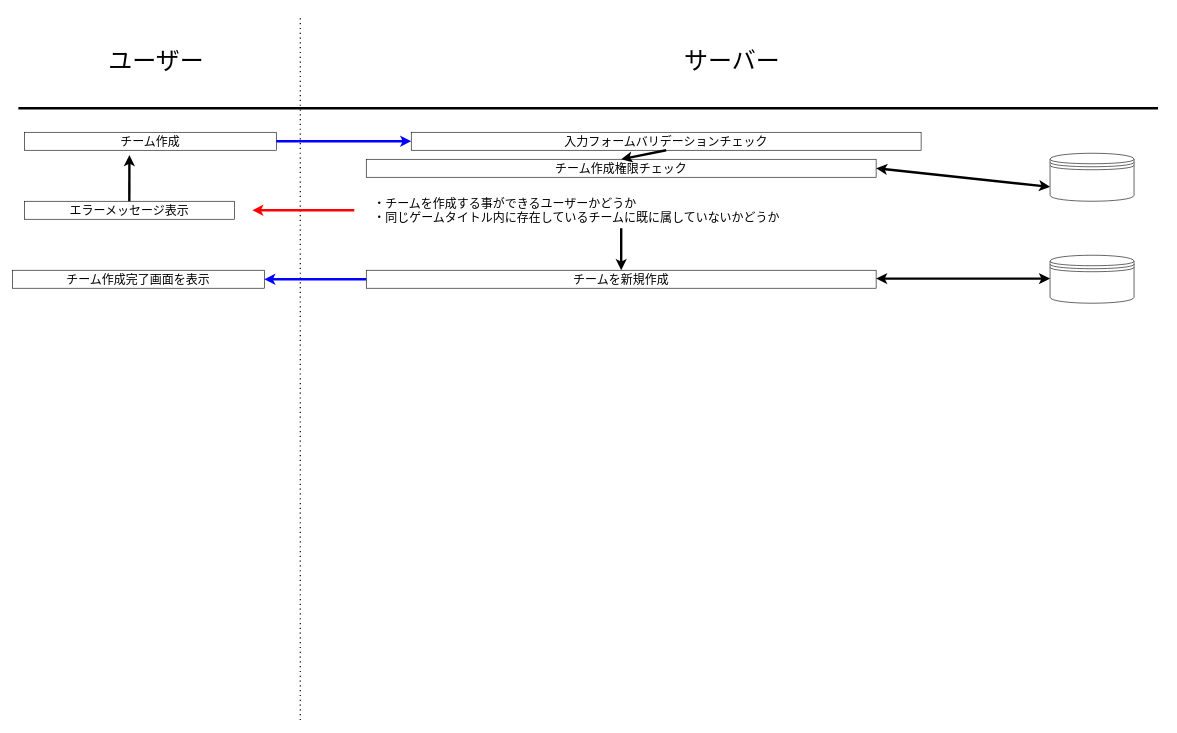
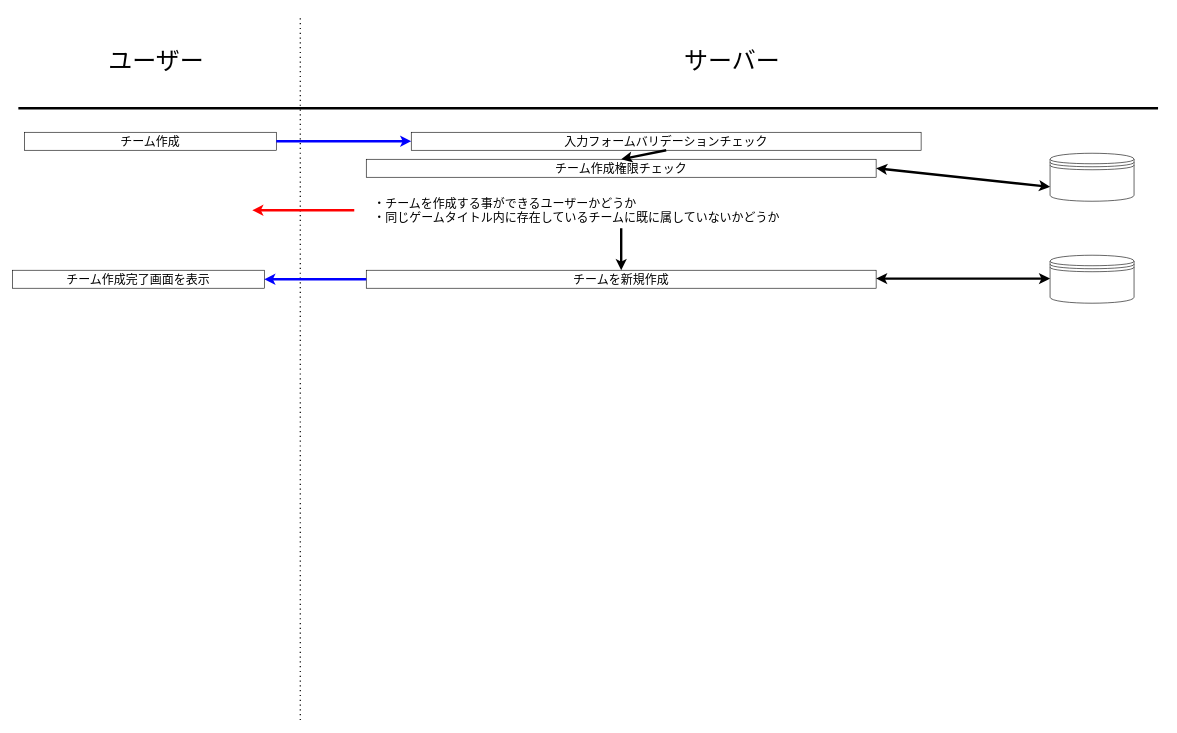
edge "エラーメッセージ表示" -> "チーム作成": removed
node "エラーメッセージ表示": removed
